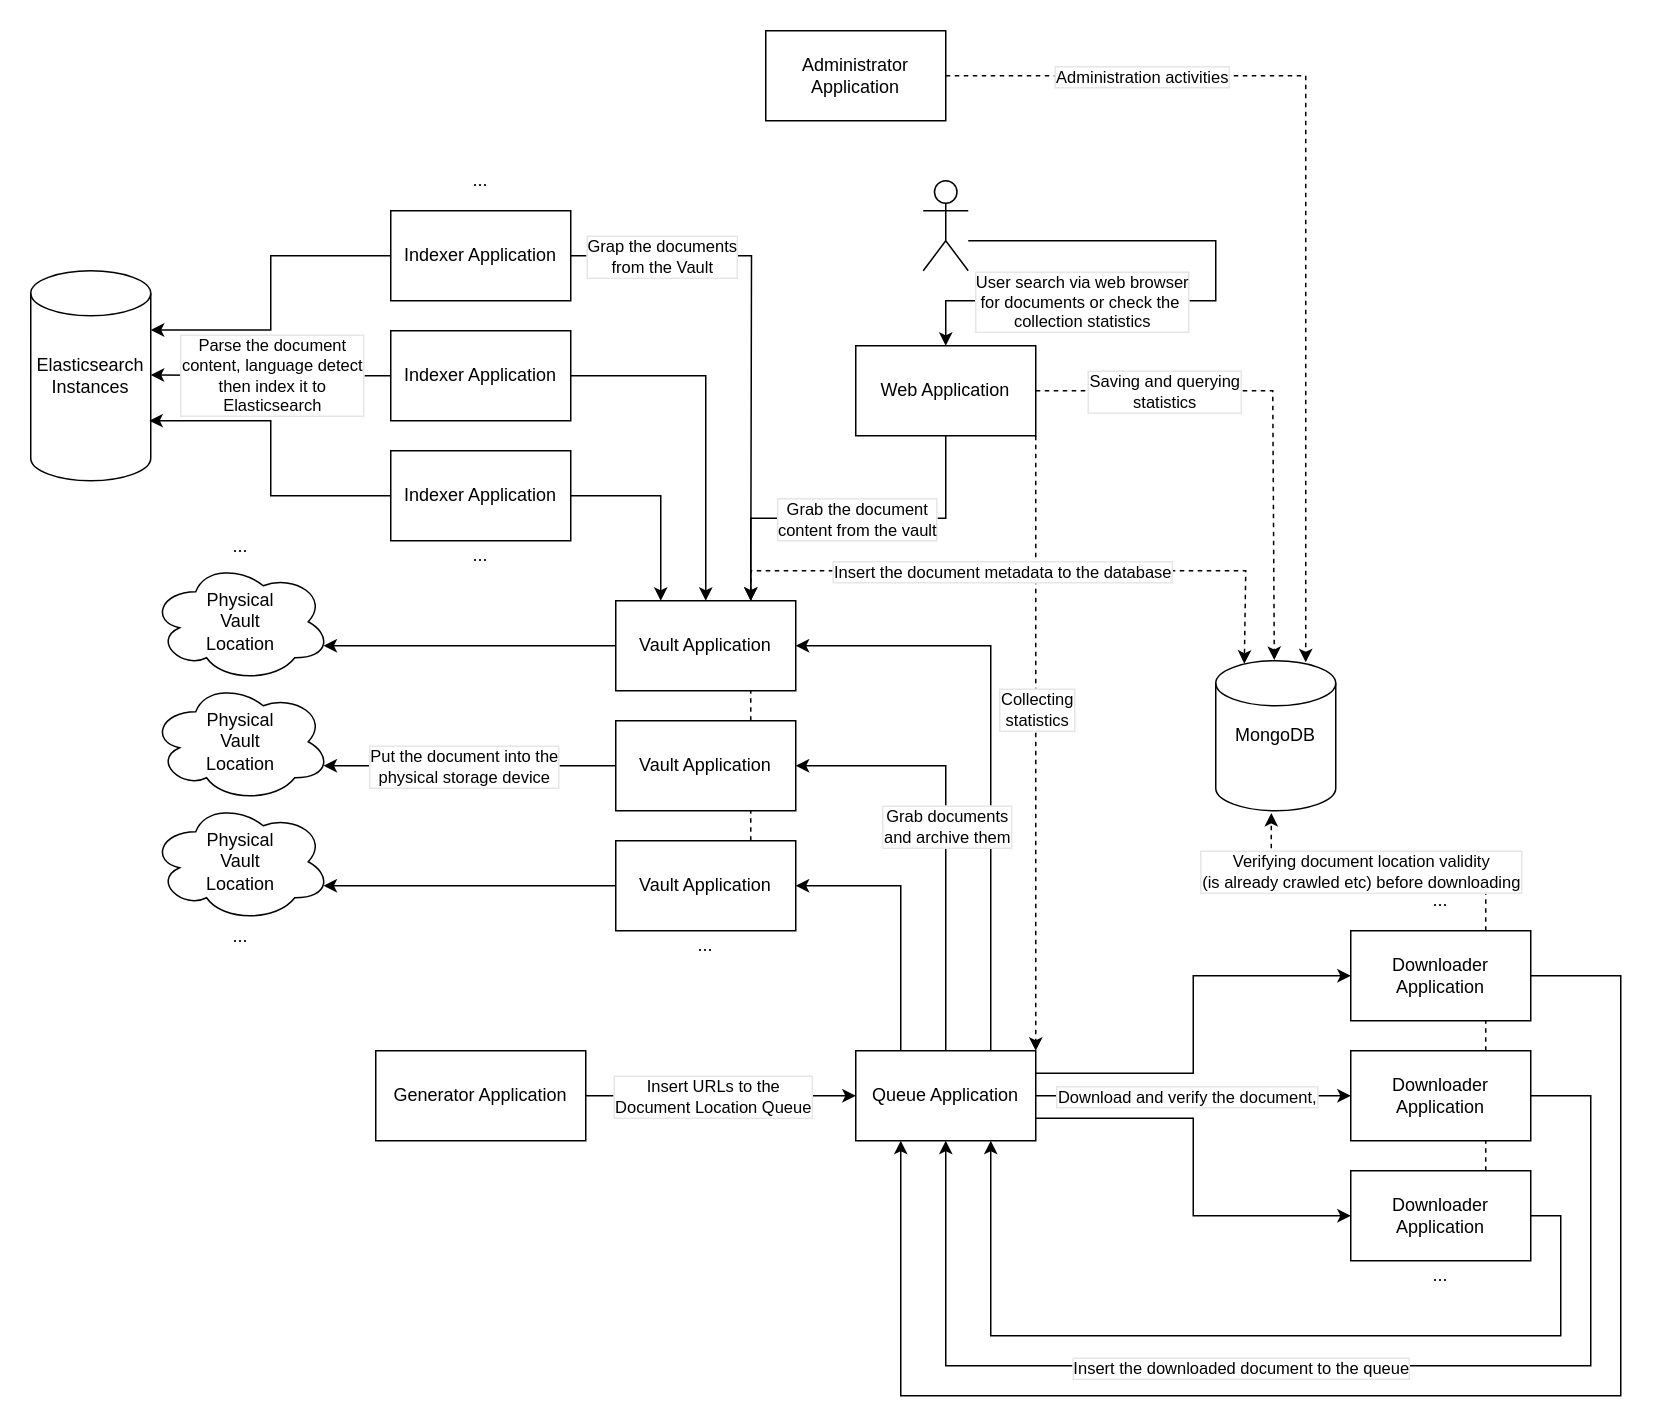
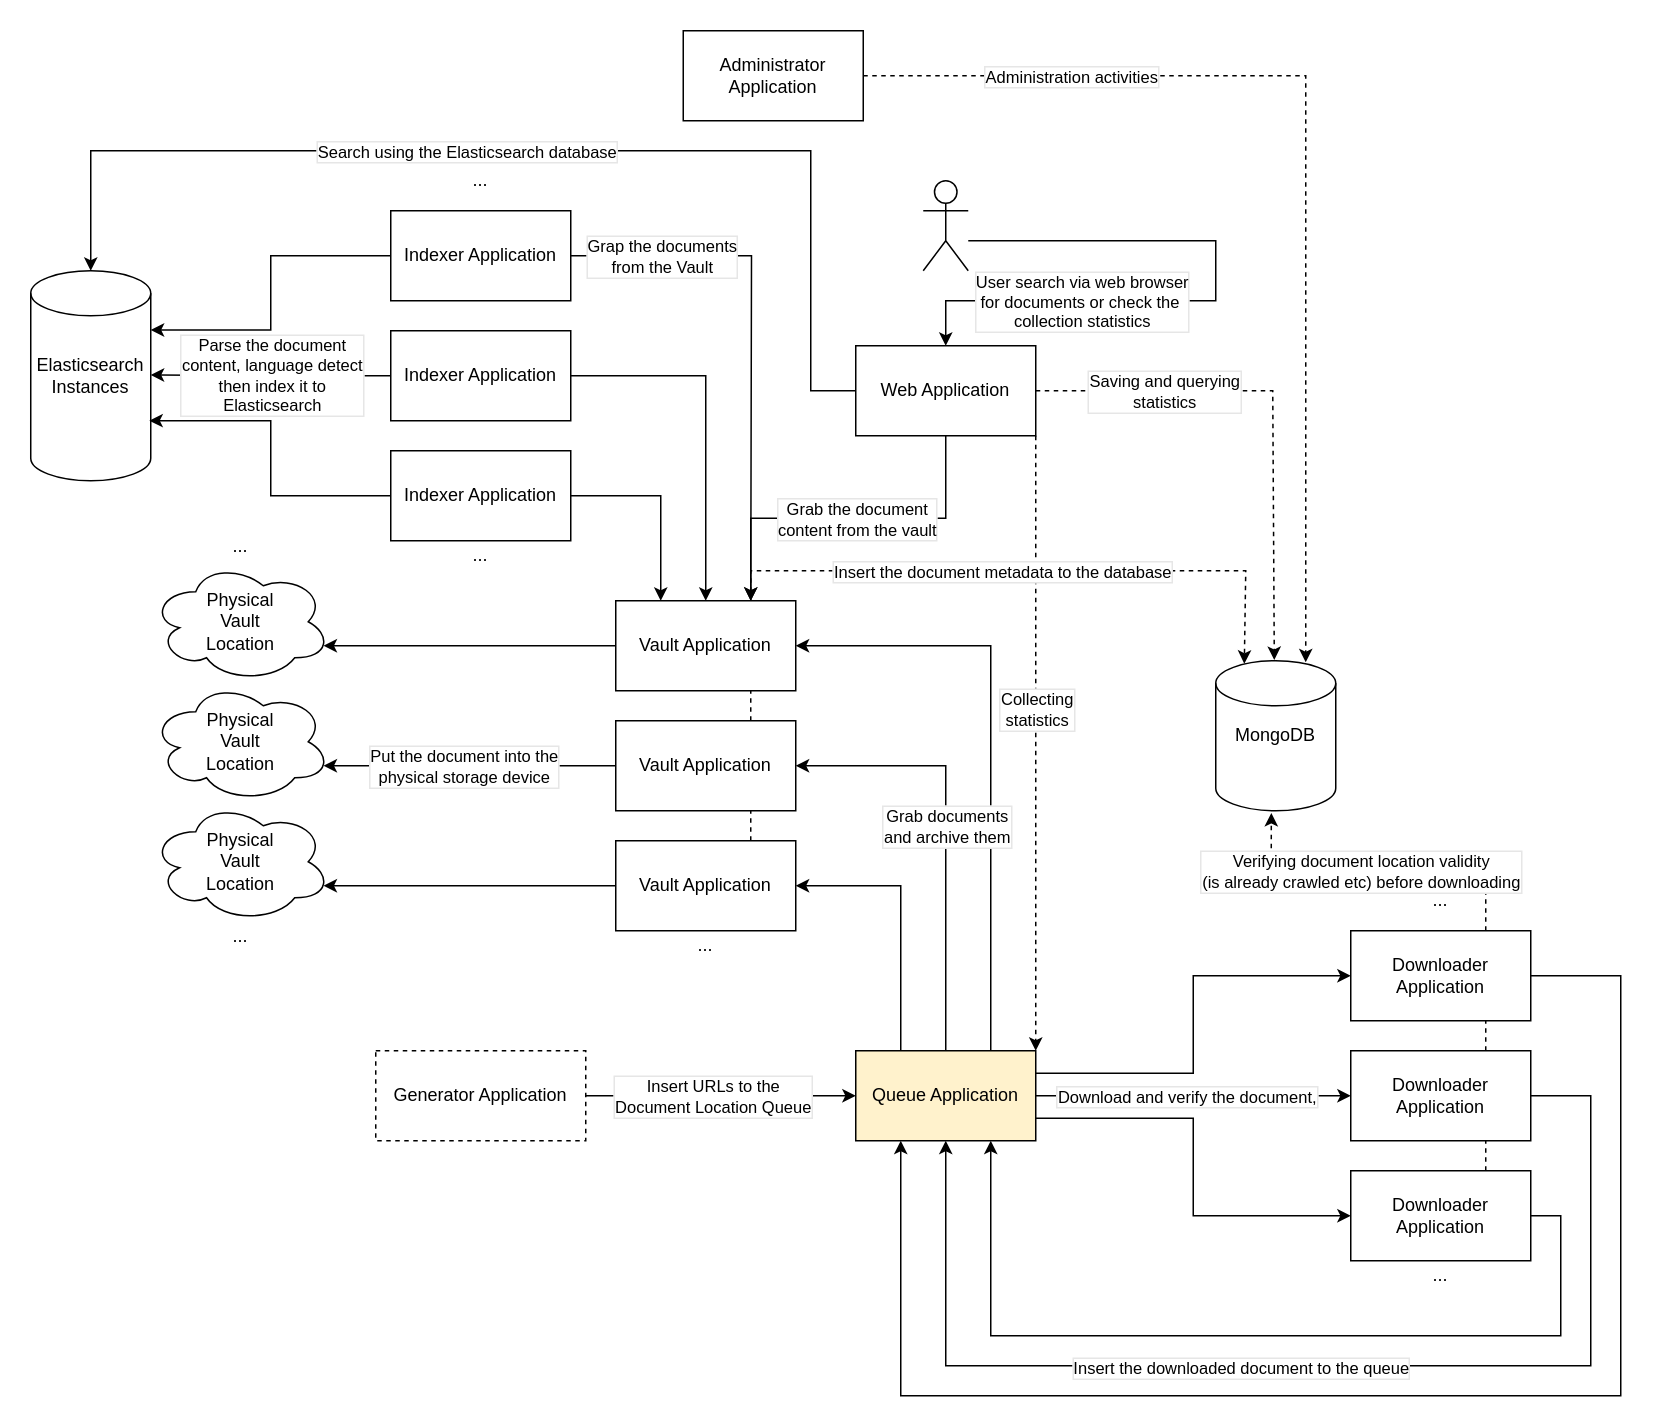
node "Administrator Application": moved (856, 76) -> (773, 76)
edge "Web Application" -> "Elasticsearch Instances": added, label "Search using the Elasticsearch database"
node "Generator Application": style solid -> dashed
node "Queue Application": fillcolor #ffffff -> #fff2cc
